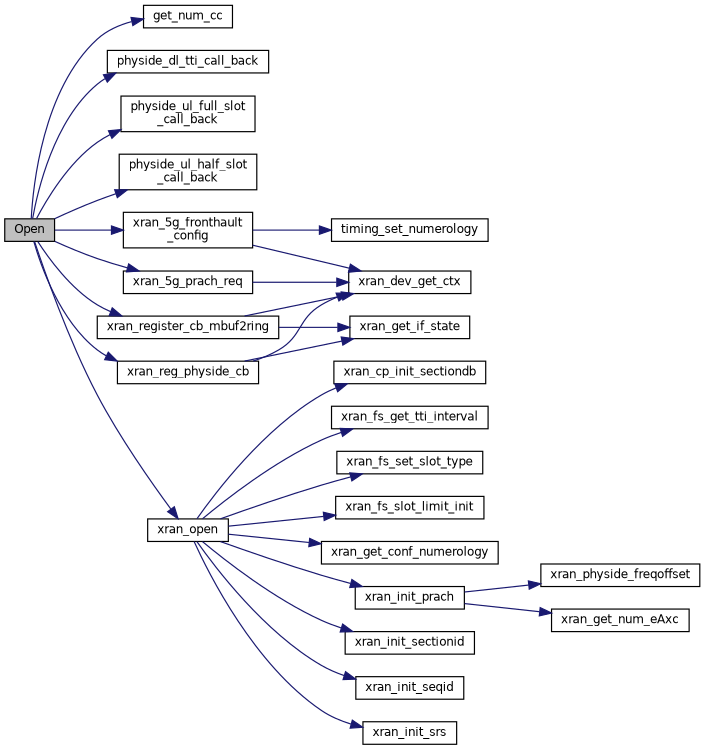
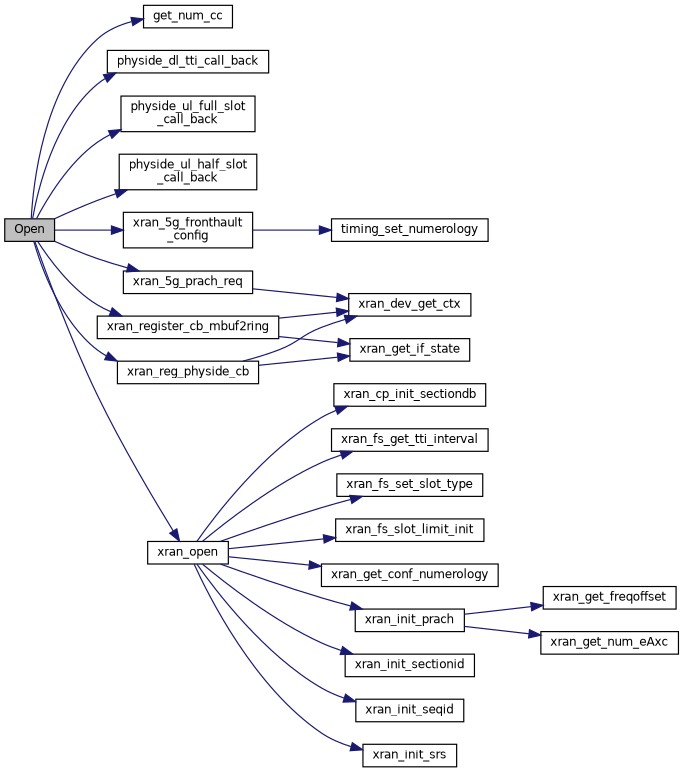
edge "xran_5g_fronthault _config" -> "xran_dev_get_ctx": removed
node "xran_physide_freqoffset": label "xran_physide_freqoffset" -> "xran_get_freqoffset"
